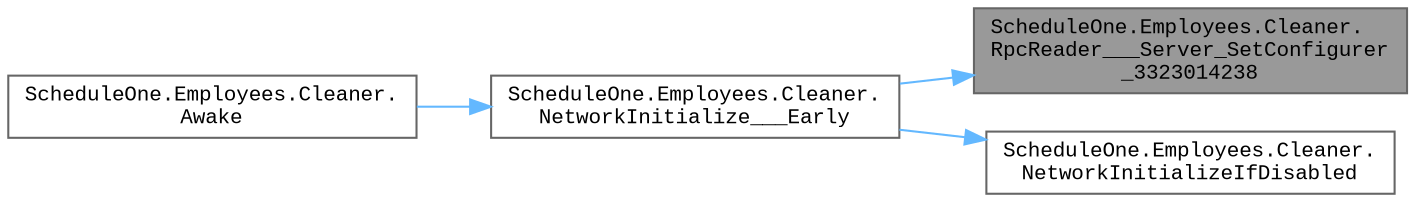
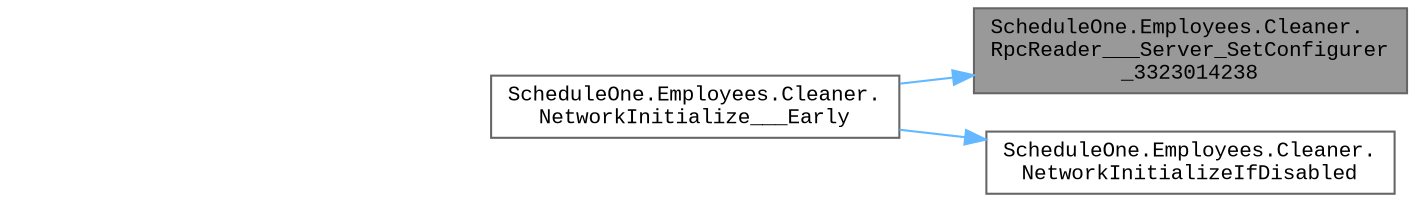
node "ScheduleOne.Employees.Cleaner. Awake": removed
